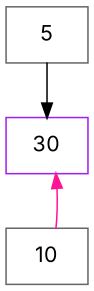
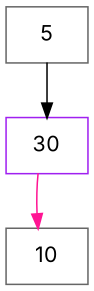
edge "10" -> "30": reversed
